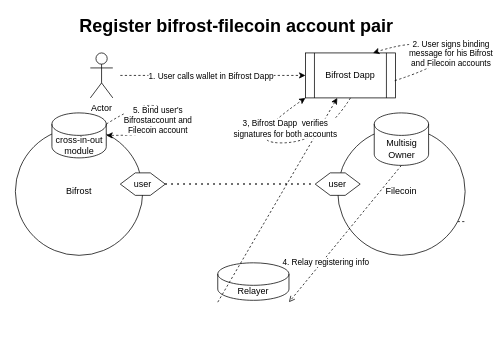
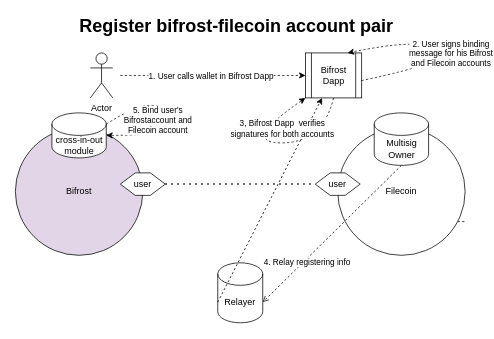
node "Bifrost Dapp": size 90x45 -> 56x45
node "Bifrost": fillcolor #ffffff -> #e1d5e7
node "Relayer": size 71x38 -> 45x60
